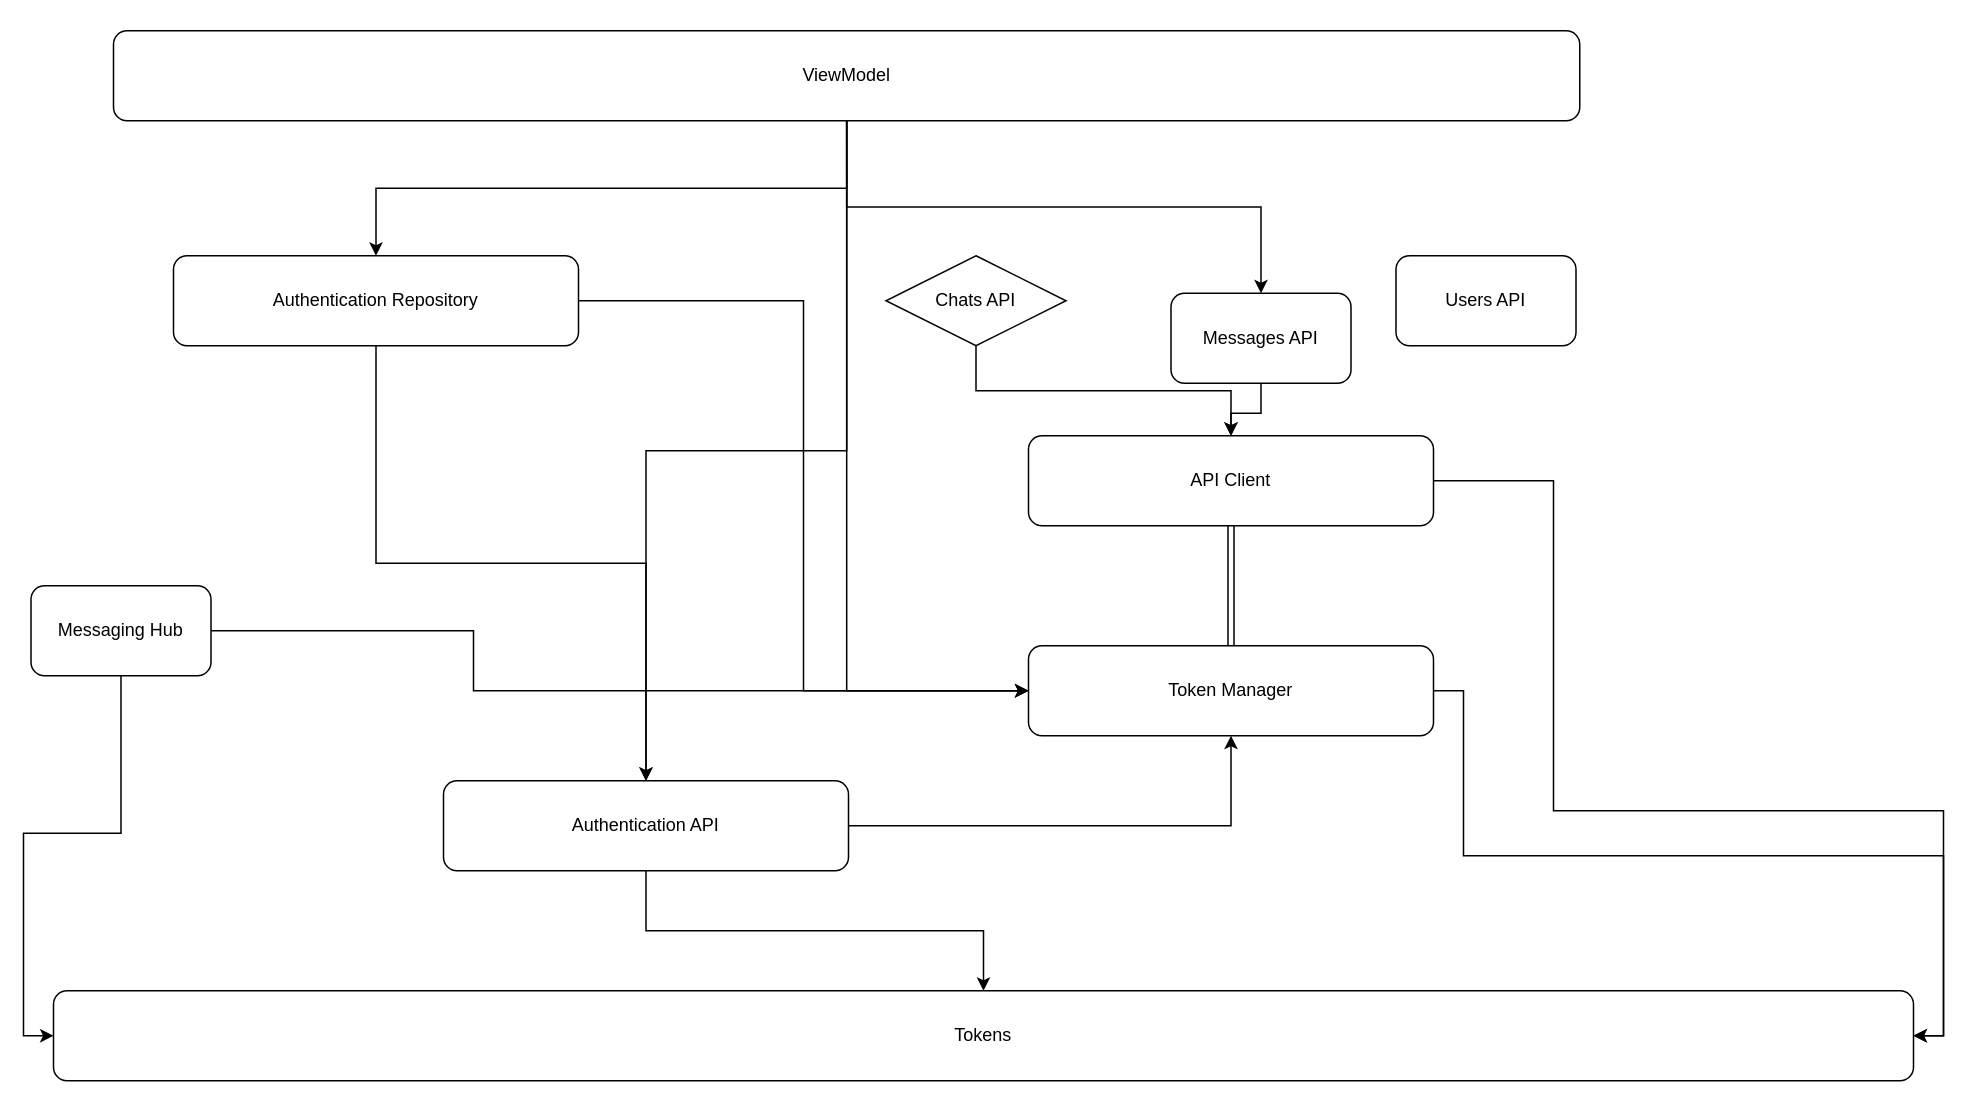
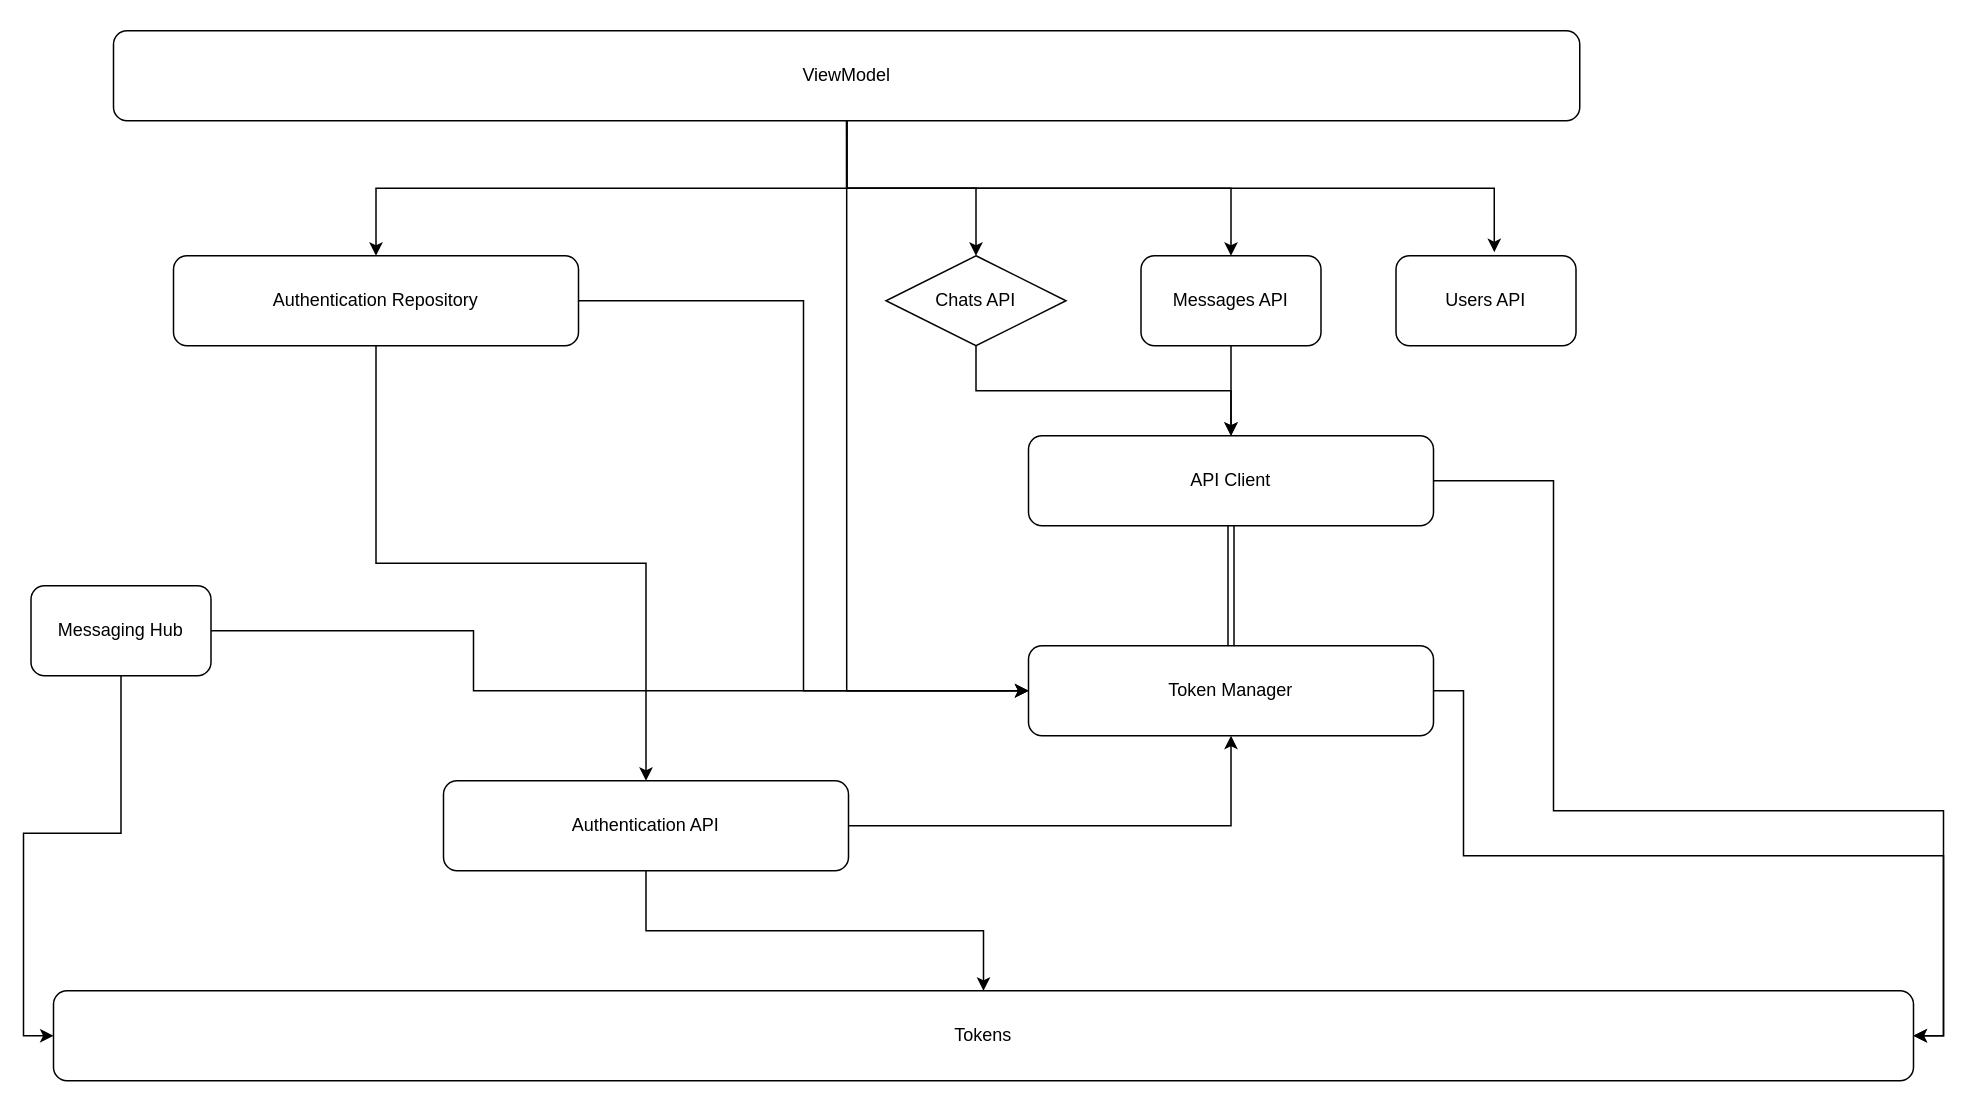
edge "ViewModel" -> "Chats API": added
node "Messages API": moved (1261, 338) -> (1231, 301)
edge "ViewModel" -> "Authentication API": now "ViewModel" -> "Users API"
